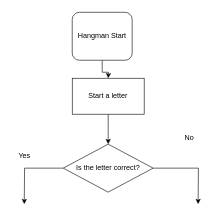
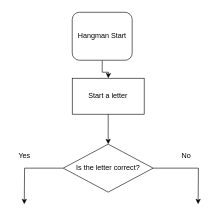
node "No": moved (189, 138) -> (186, 156)
